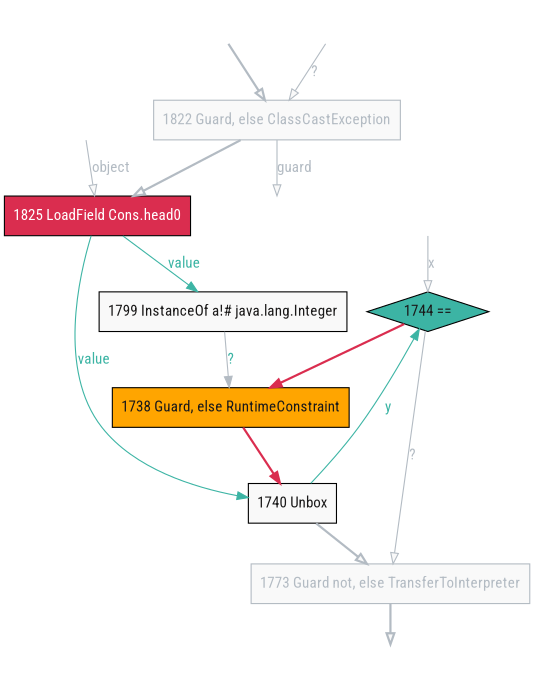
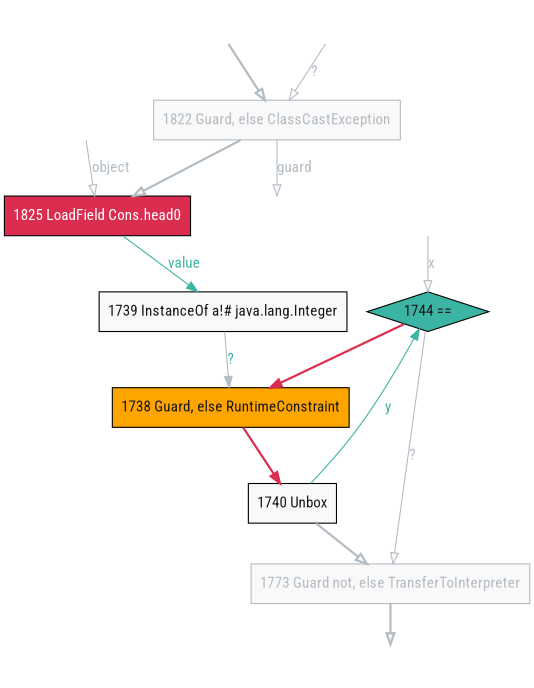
node "1799 InstanceOf a!# java.lang.Integer": label "1799 InstanceOf a!# java.lang.Integer" -> "1739 InstanceOf a!# java.lang.Integer"
edge "1825 LoadField Cons.head0" -> "1740 Unbox": removed, label "value"
